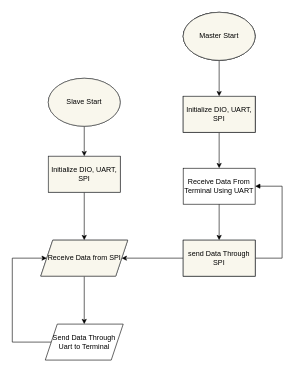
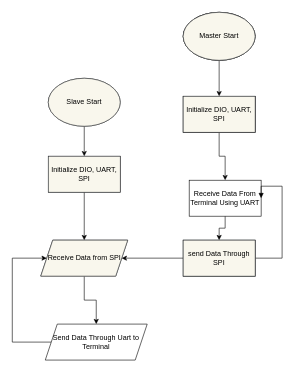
node "Receive Data From Terminal Using UART": moved (219, 186) -> (225, 198)
node "Send Data Through Uart to Terminal": size 78x36 -> 102x36
